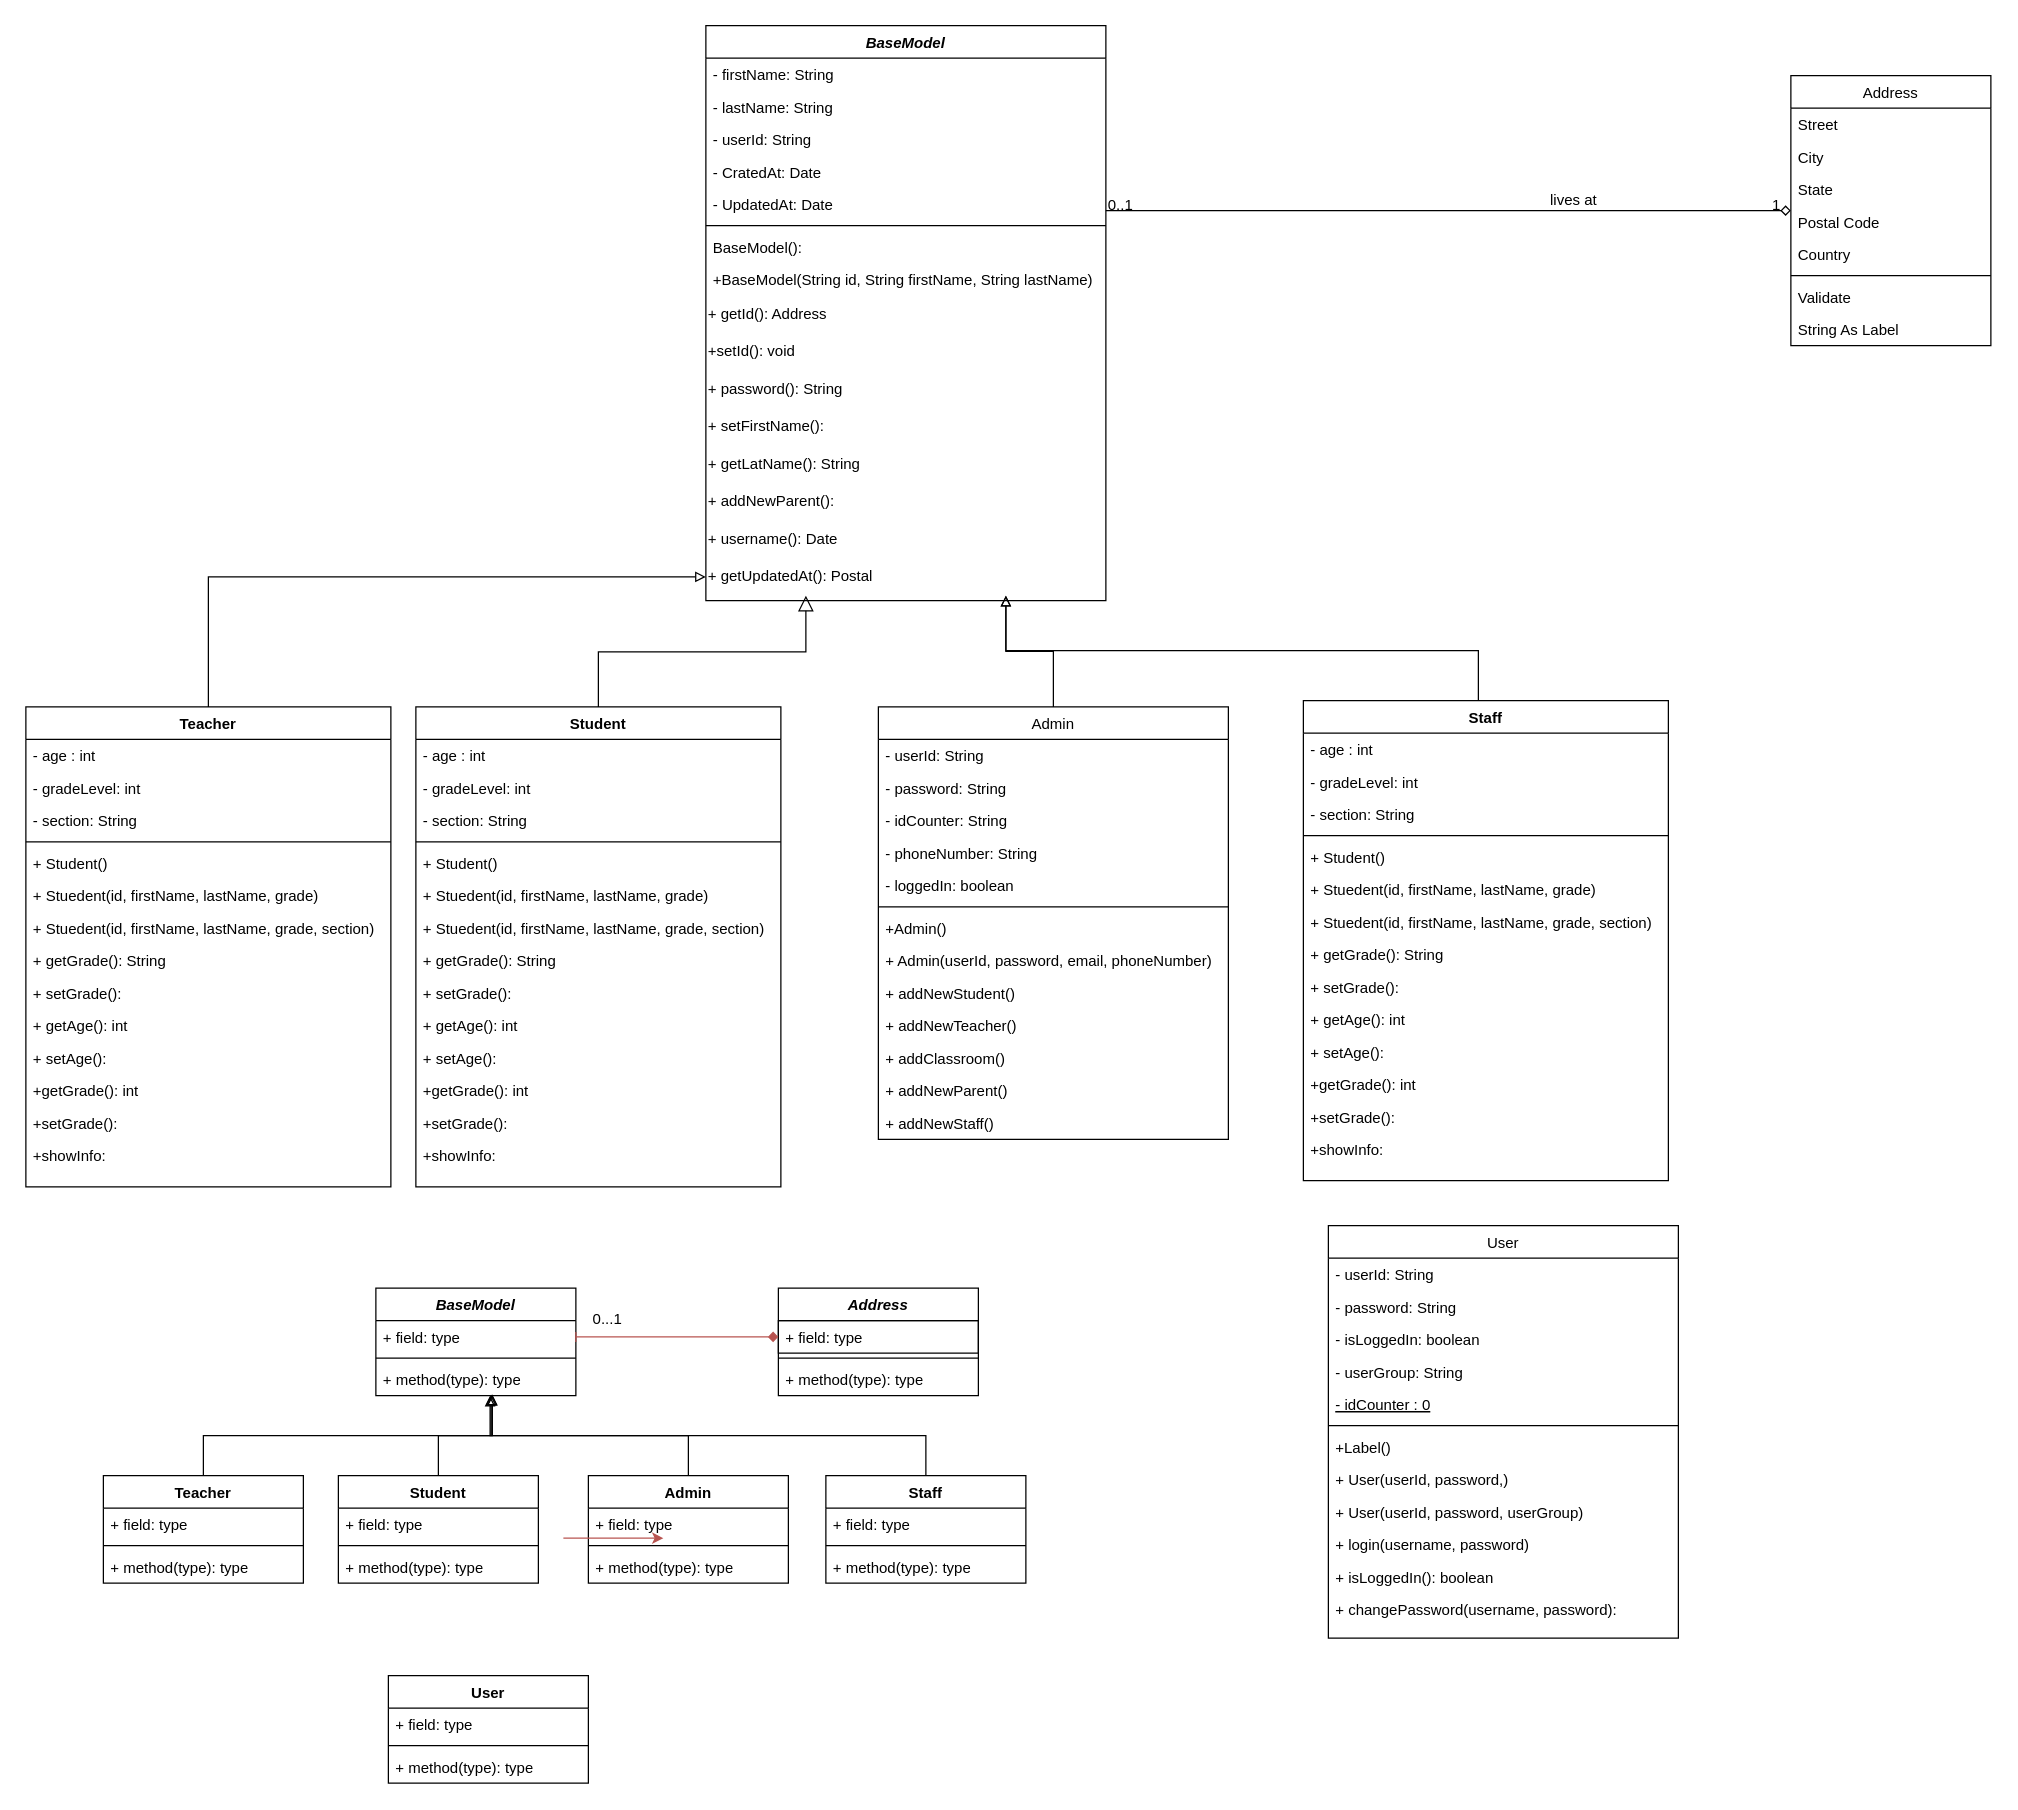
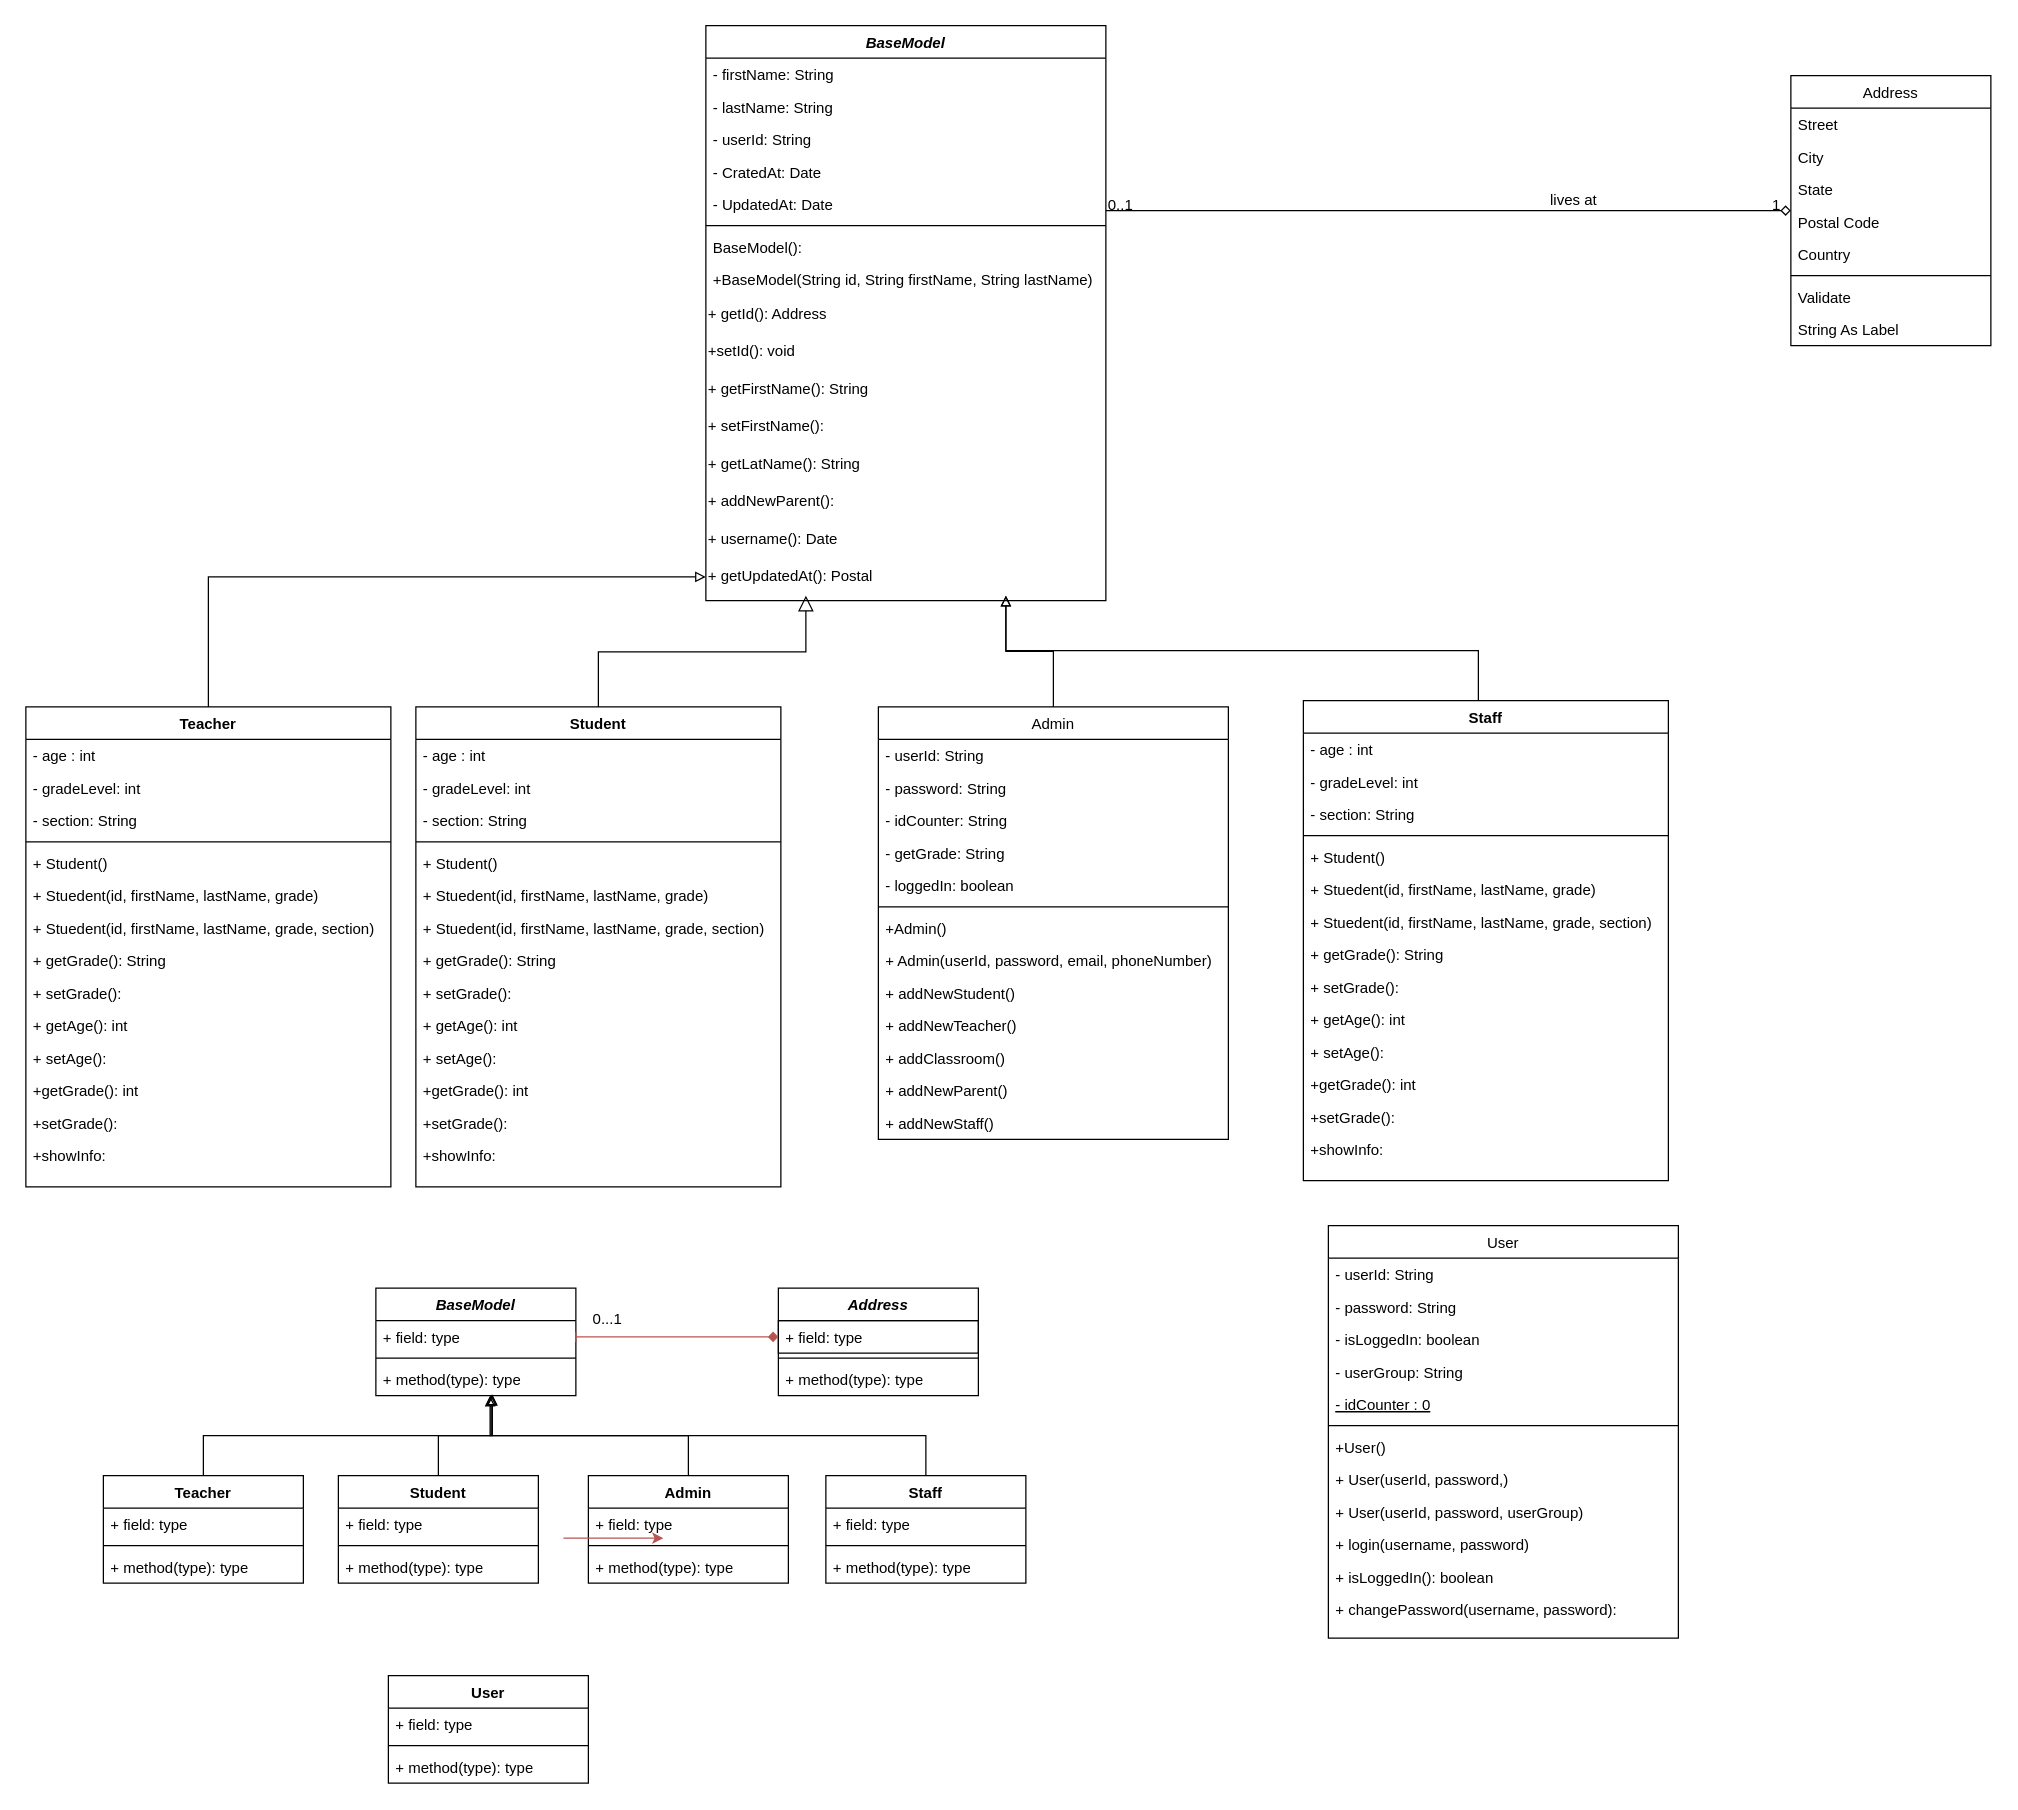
node "+ password(): String": label "+ password(): String" -> "+ getFirstName(): String"
node "- phoneNumber: String": label "- phoneNumber: String" -> "- getGrade: String"
node "+Label()": label "+Label()" -> "+User()"
